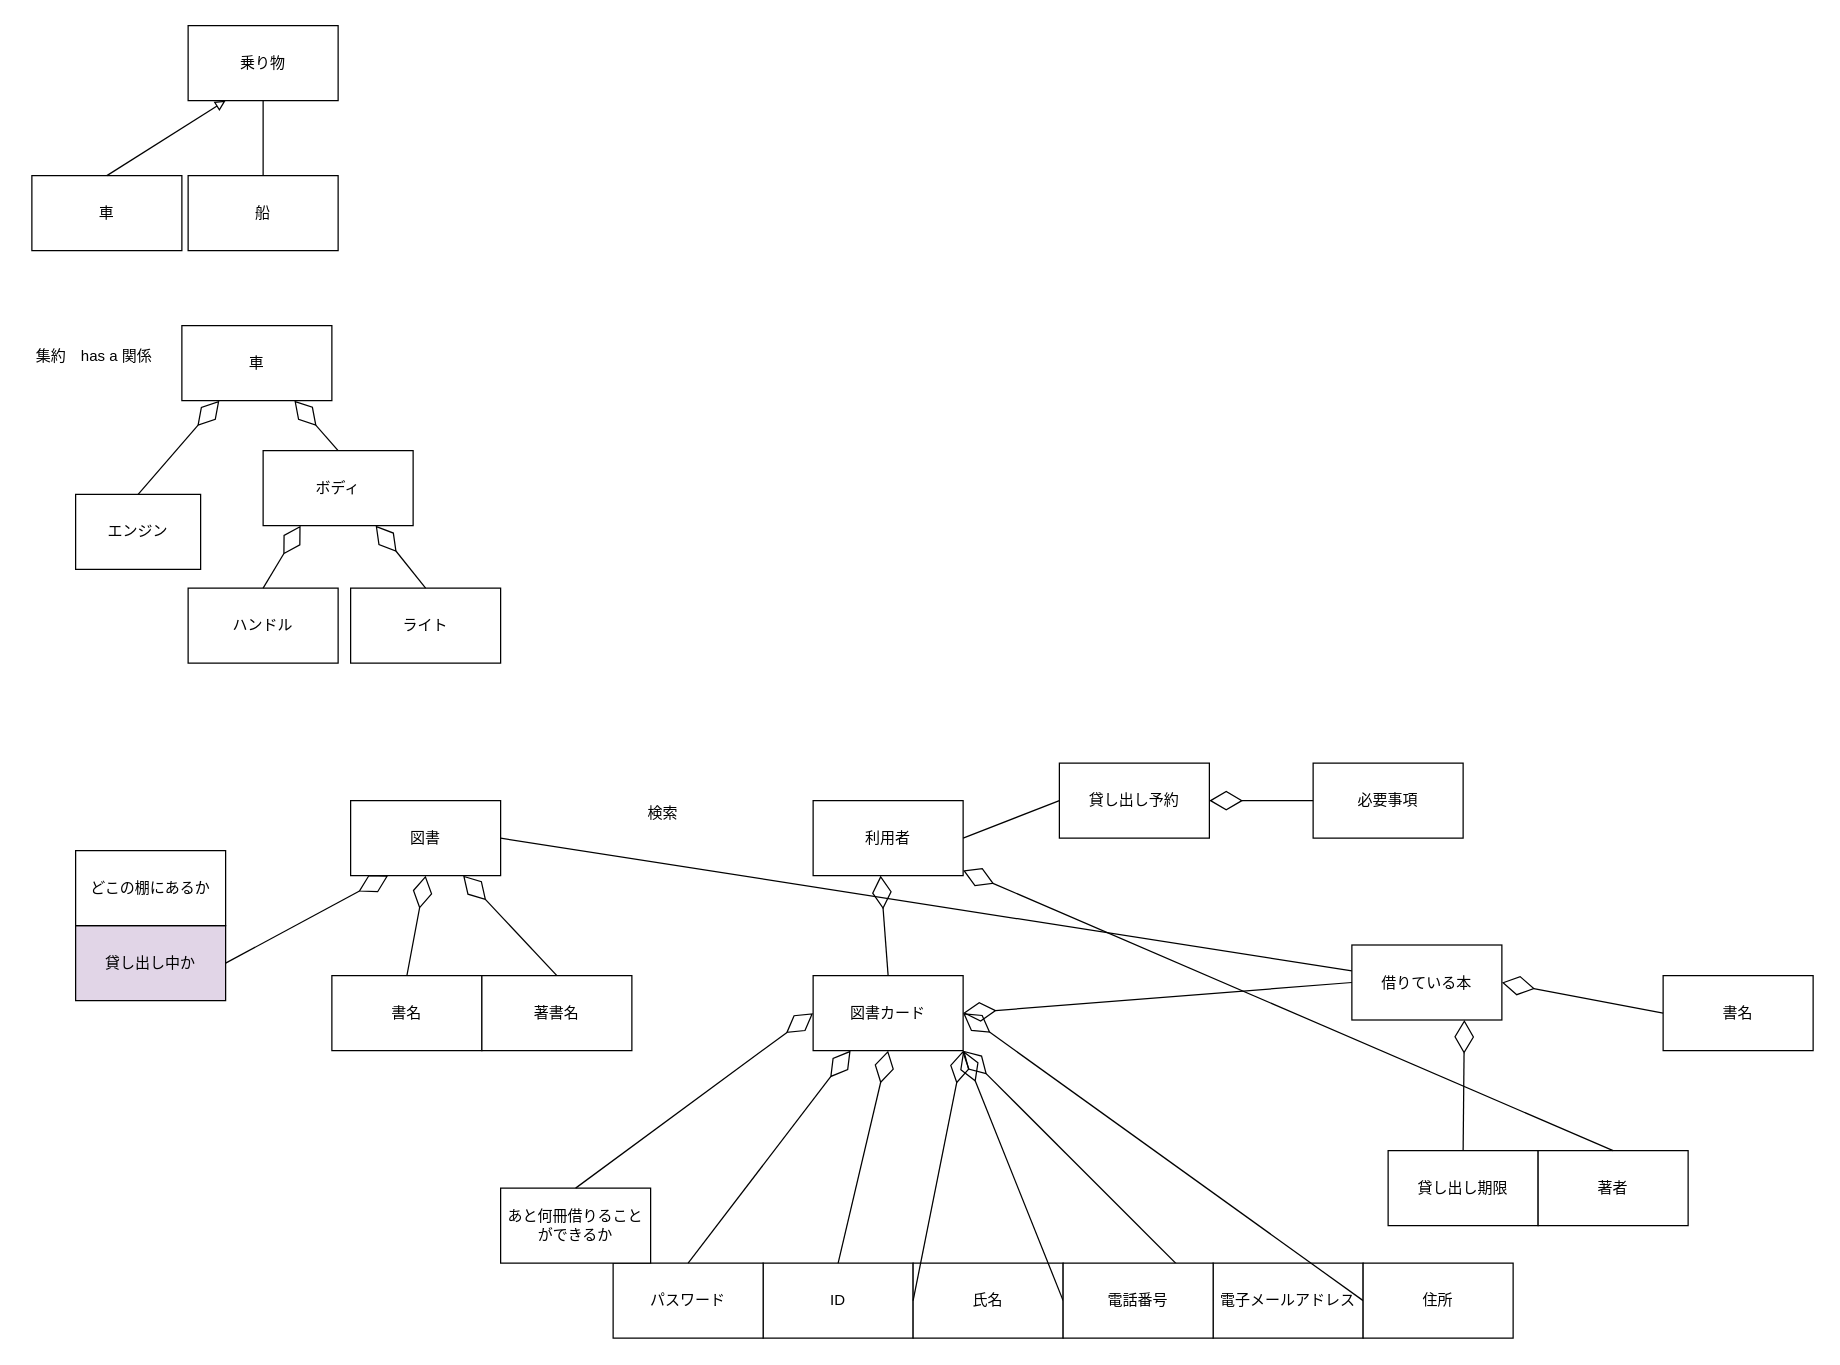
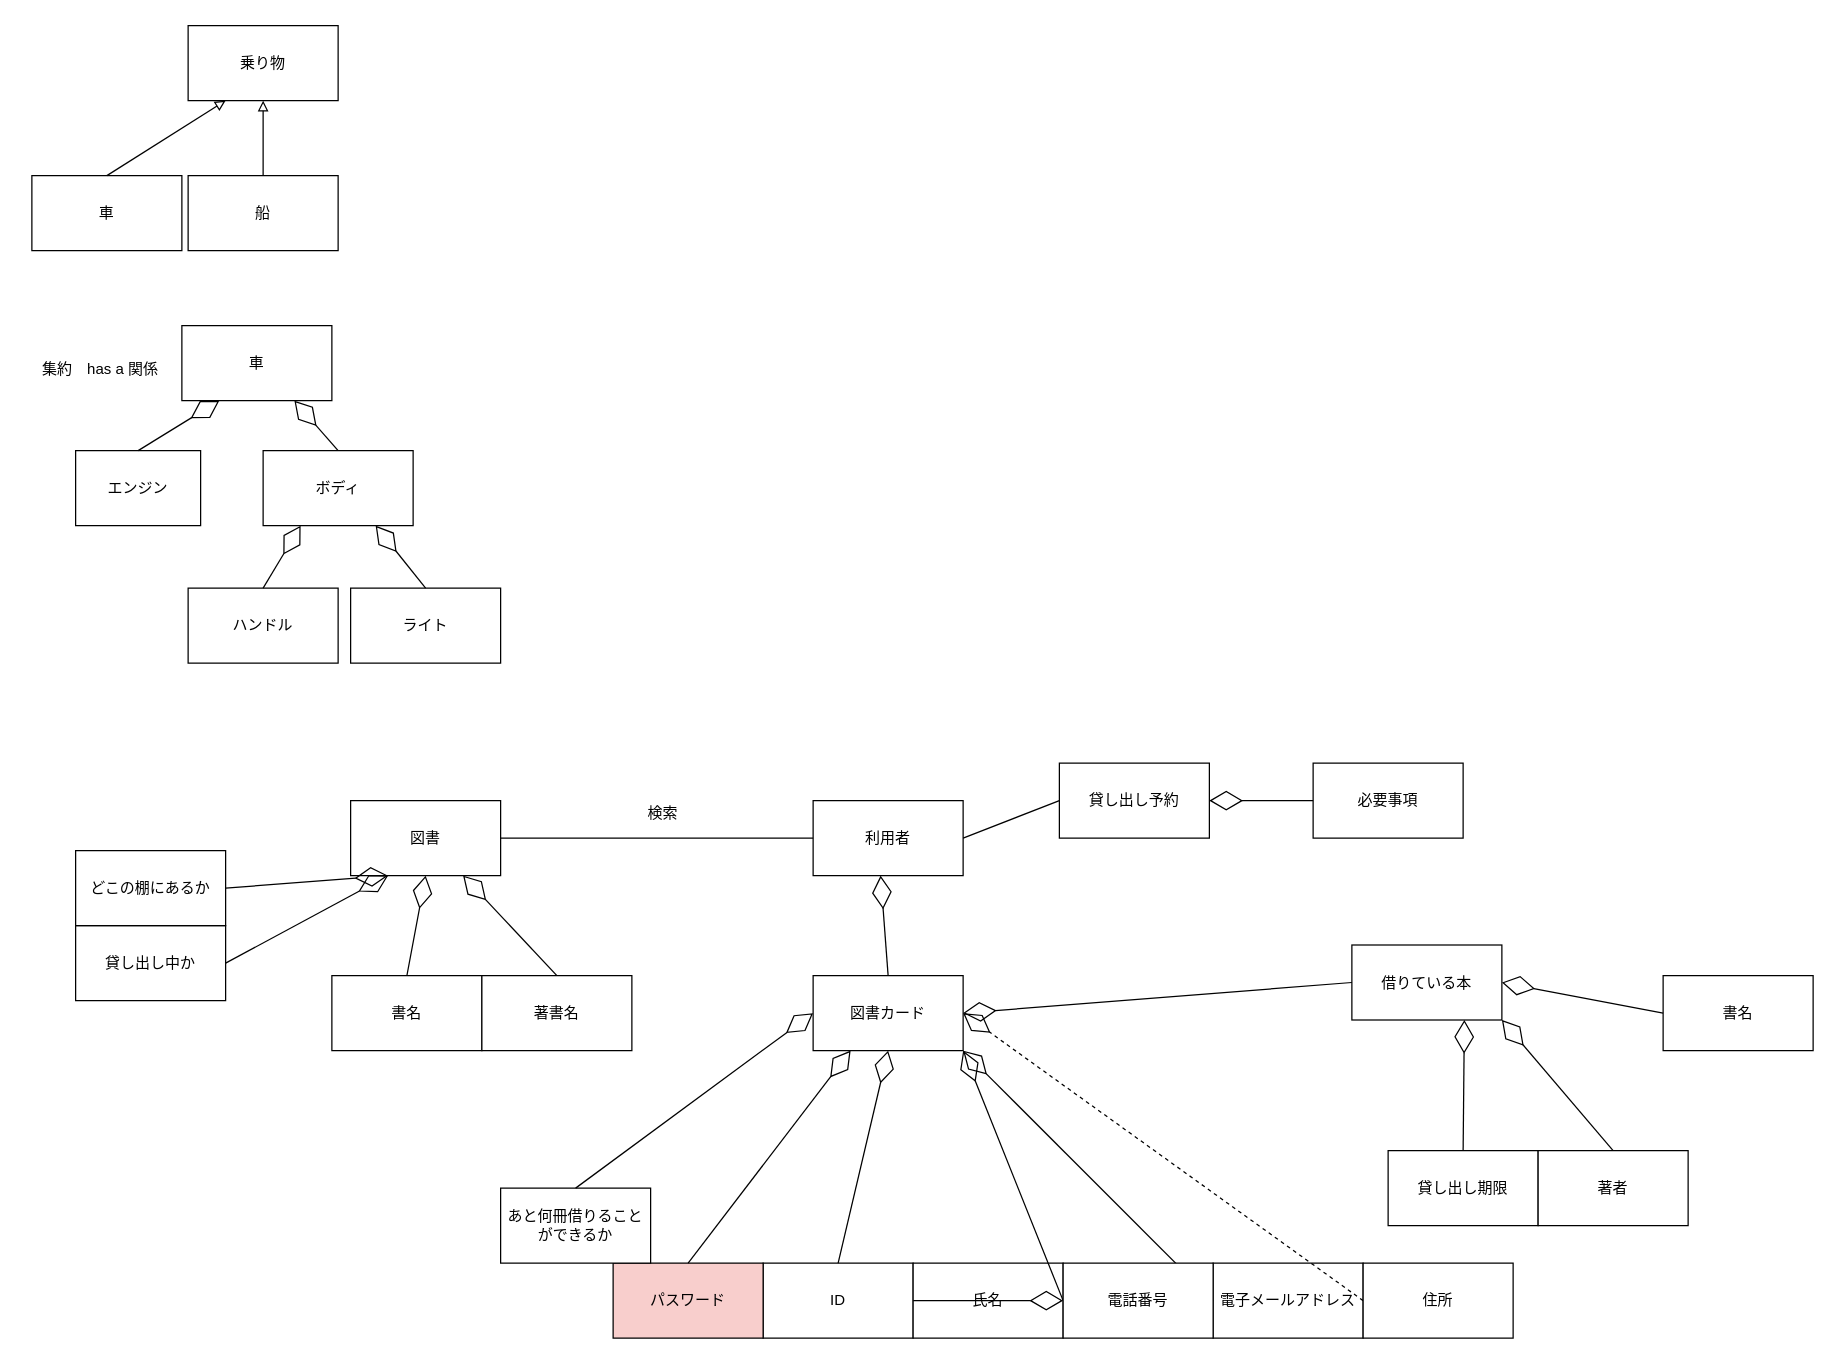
edge "乗り物" -- "船": arrowhead none -> block
node "集約 has a 関係": moved (94, 357) -> (101, 369)
node "エンジン": moved (138, 532) -> (138, 488)
edge "どこの棚にあるか" -> "図書": added
edge "図書" -- "借りている本": now "図書" -- "利用者"
node "貸し出し中か": fillcolor #e1d5e7 -> #ffffff
edge "著者" -> "利用者": now "著者" -> "借りている本"
edge "住所" -> "図書カード": style solid -> dashed
edge "氏名" -> "図書カード": now "氏名" -> "電話番号"
node "パスワード": fillcolor #ffffff -> #f8cecc
